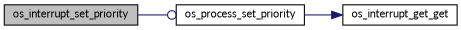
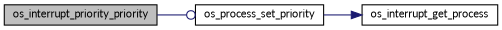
node "os_interrupt_set_priority": label "os_interrupt_set_priority" -> "os_interrupt_priority_priority"
node "os_interrupt_get_get": label "os_interrupt_get_get" -> "os_interrupt_get_process"
